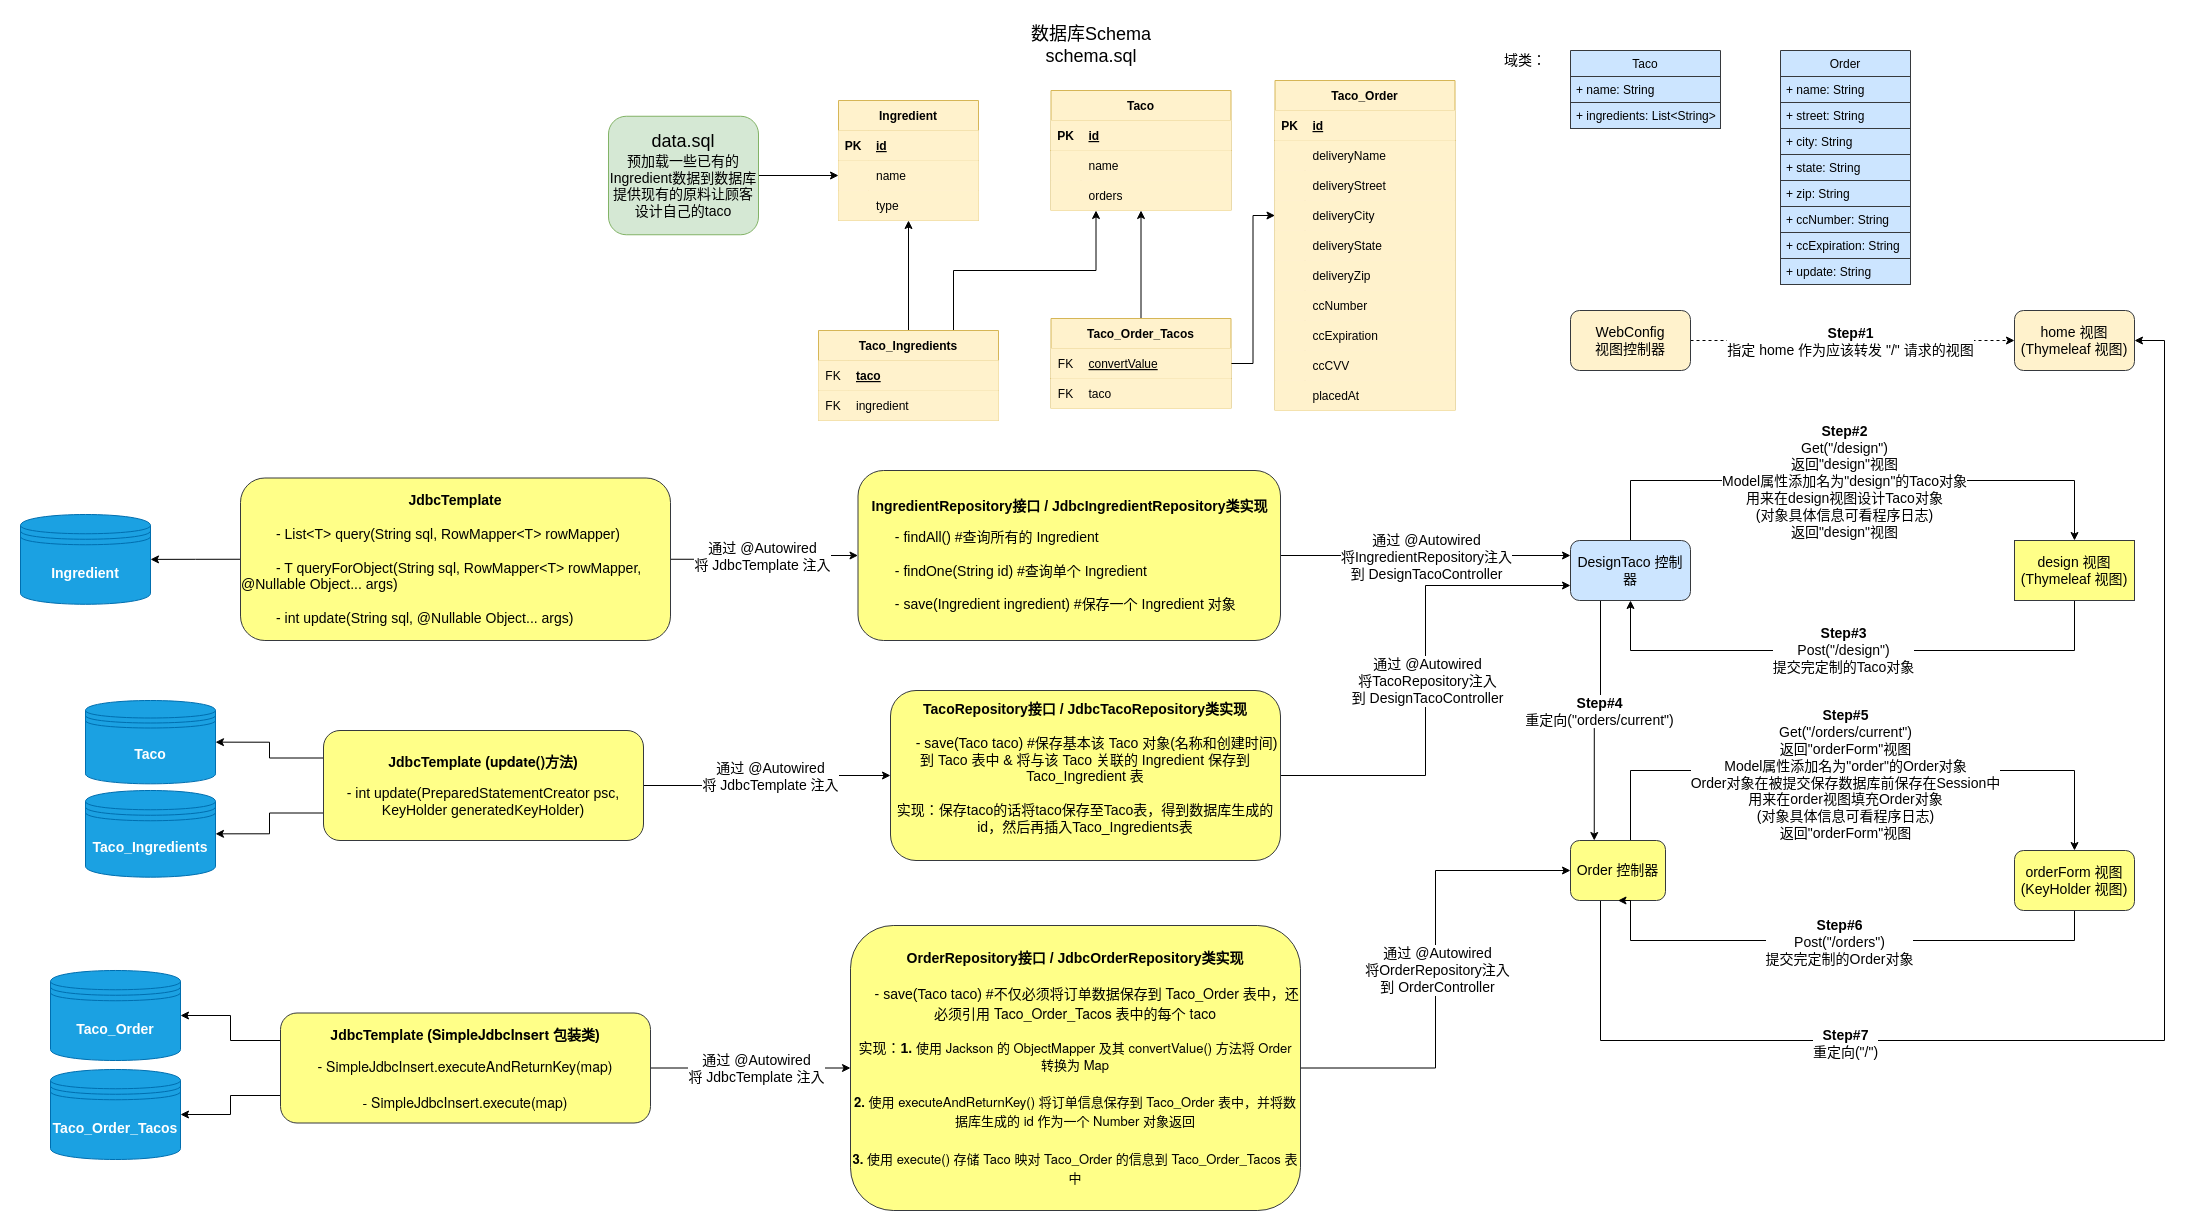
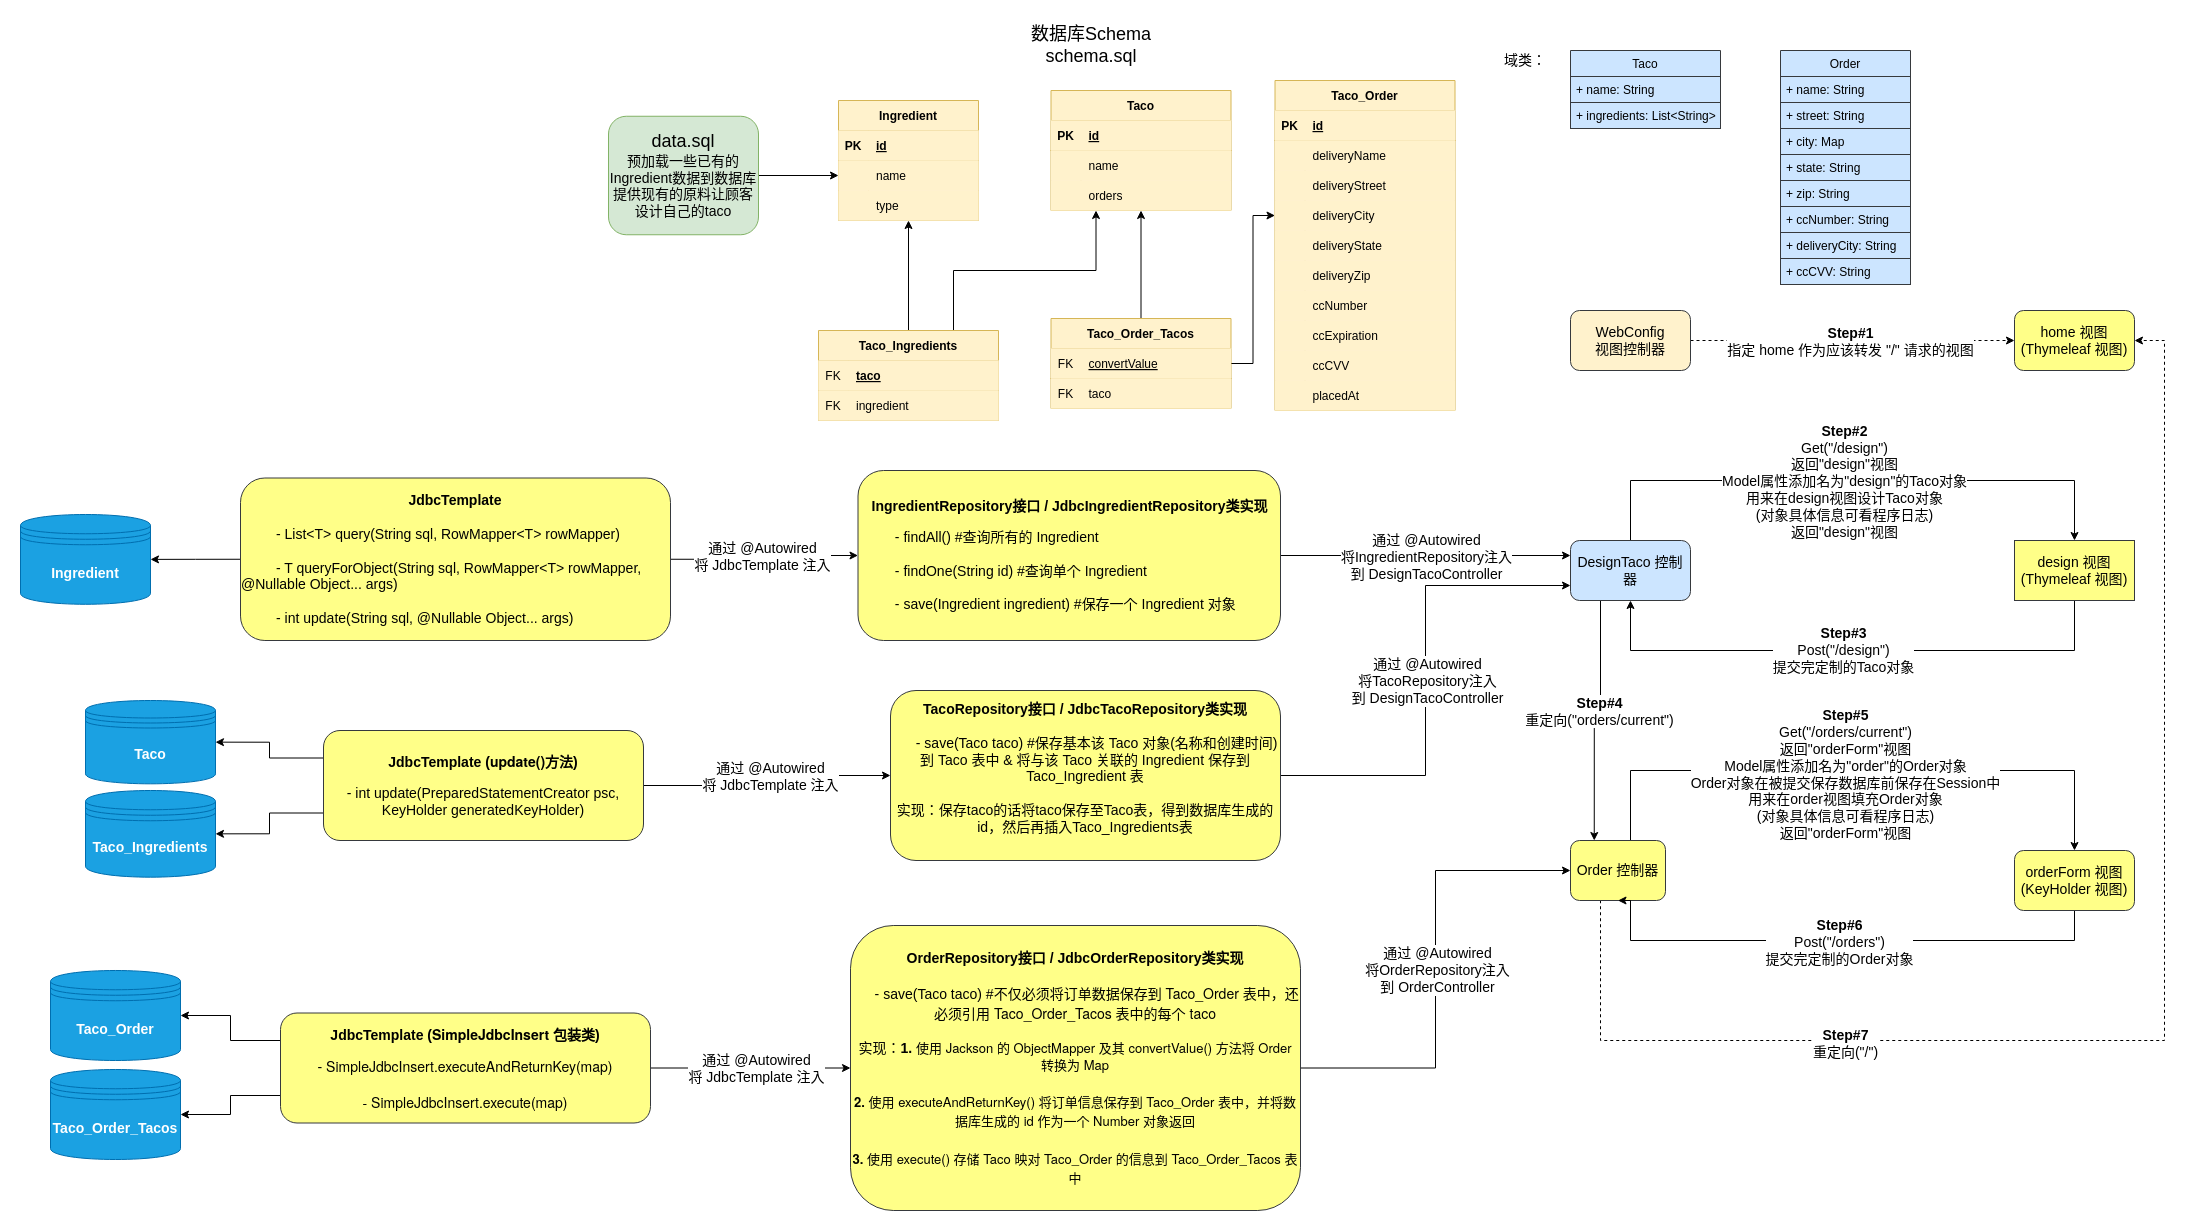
node "+ city: String": label "+ city: String" -> "+ city: Map"
node "+ ccExpiration: String": label "+ ccExpiration: String" -> "+ deliveryCity: String"
node "+ update: String": label "+ update: String" -> "+ ccCVV: String"
node "home 视图 (Thymeleaf 视图)": fillcolor #fff2cc -> #ffff88
edge "Order 控制器" -> "home 视图 (Thymeleaf 视图)": style solid -> dashed
